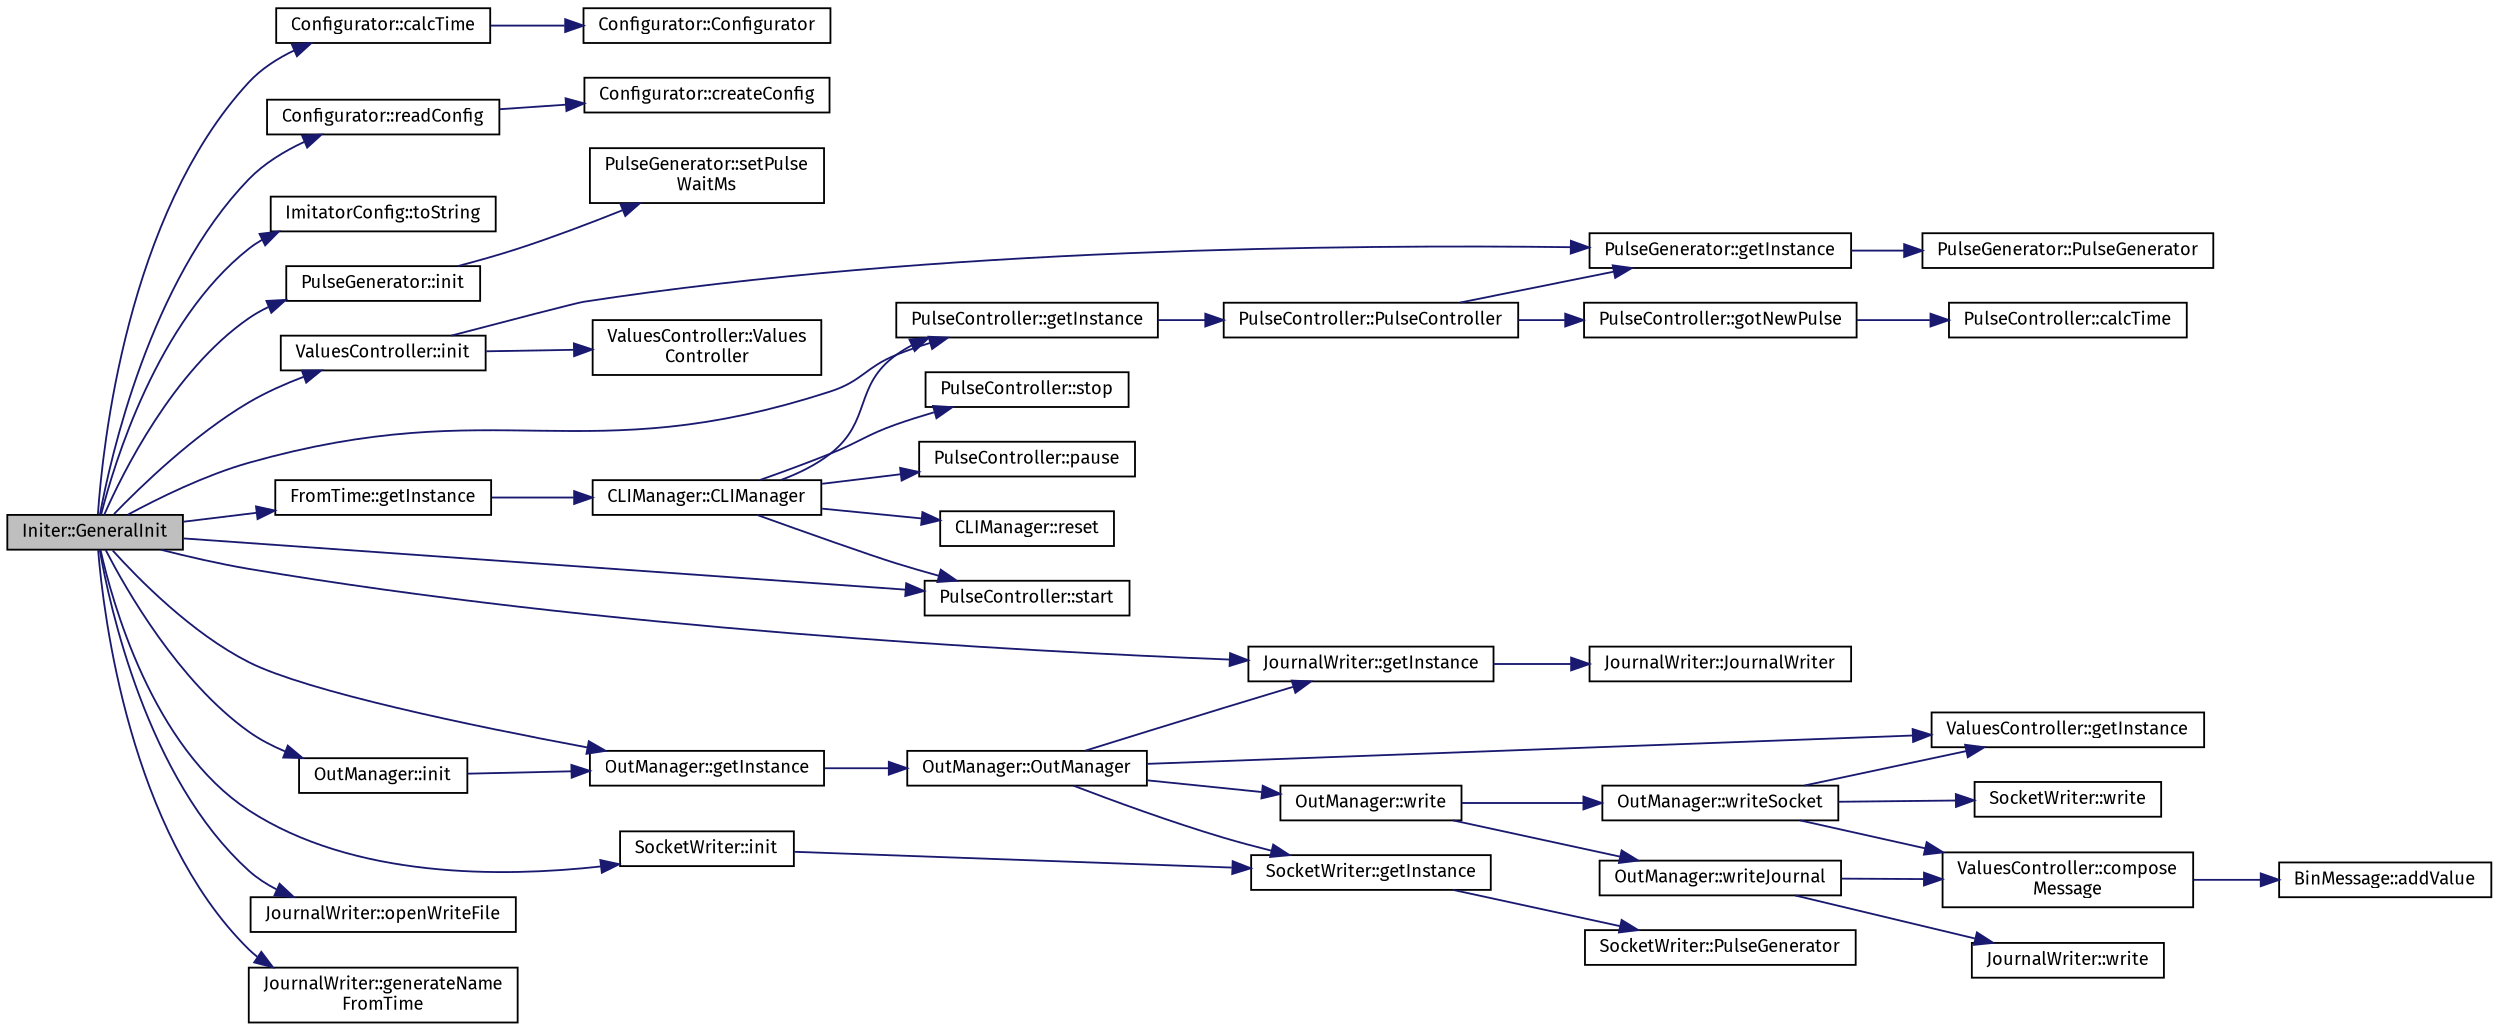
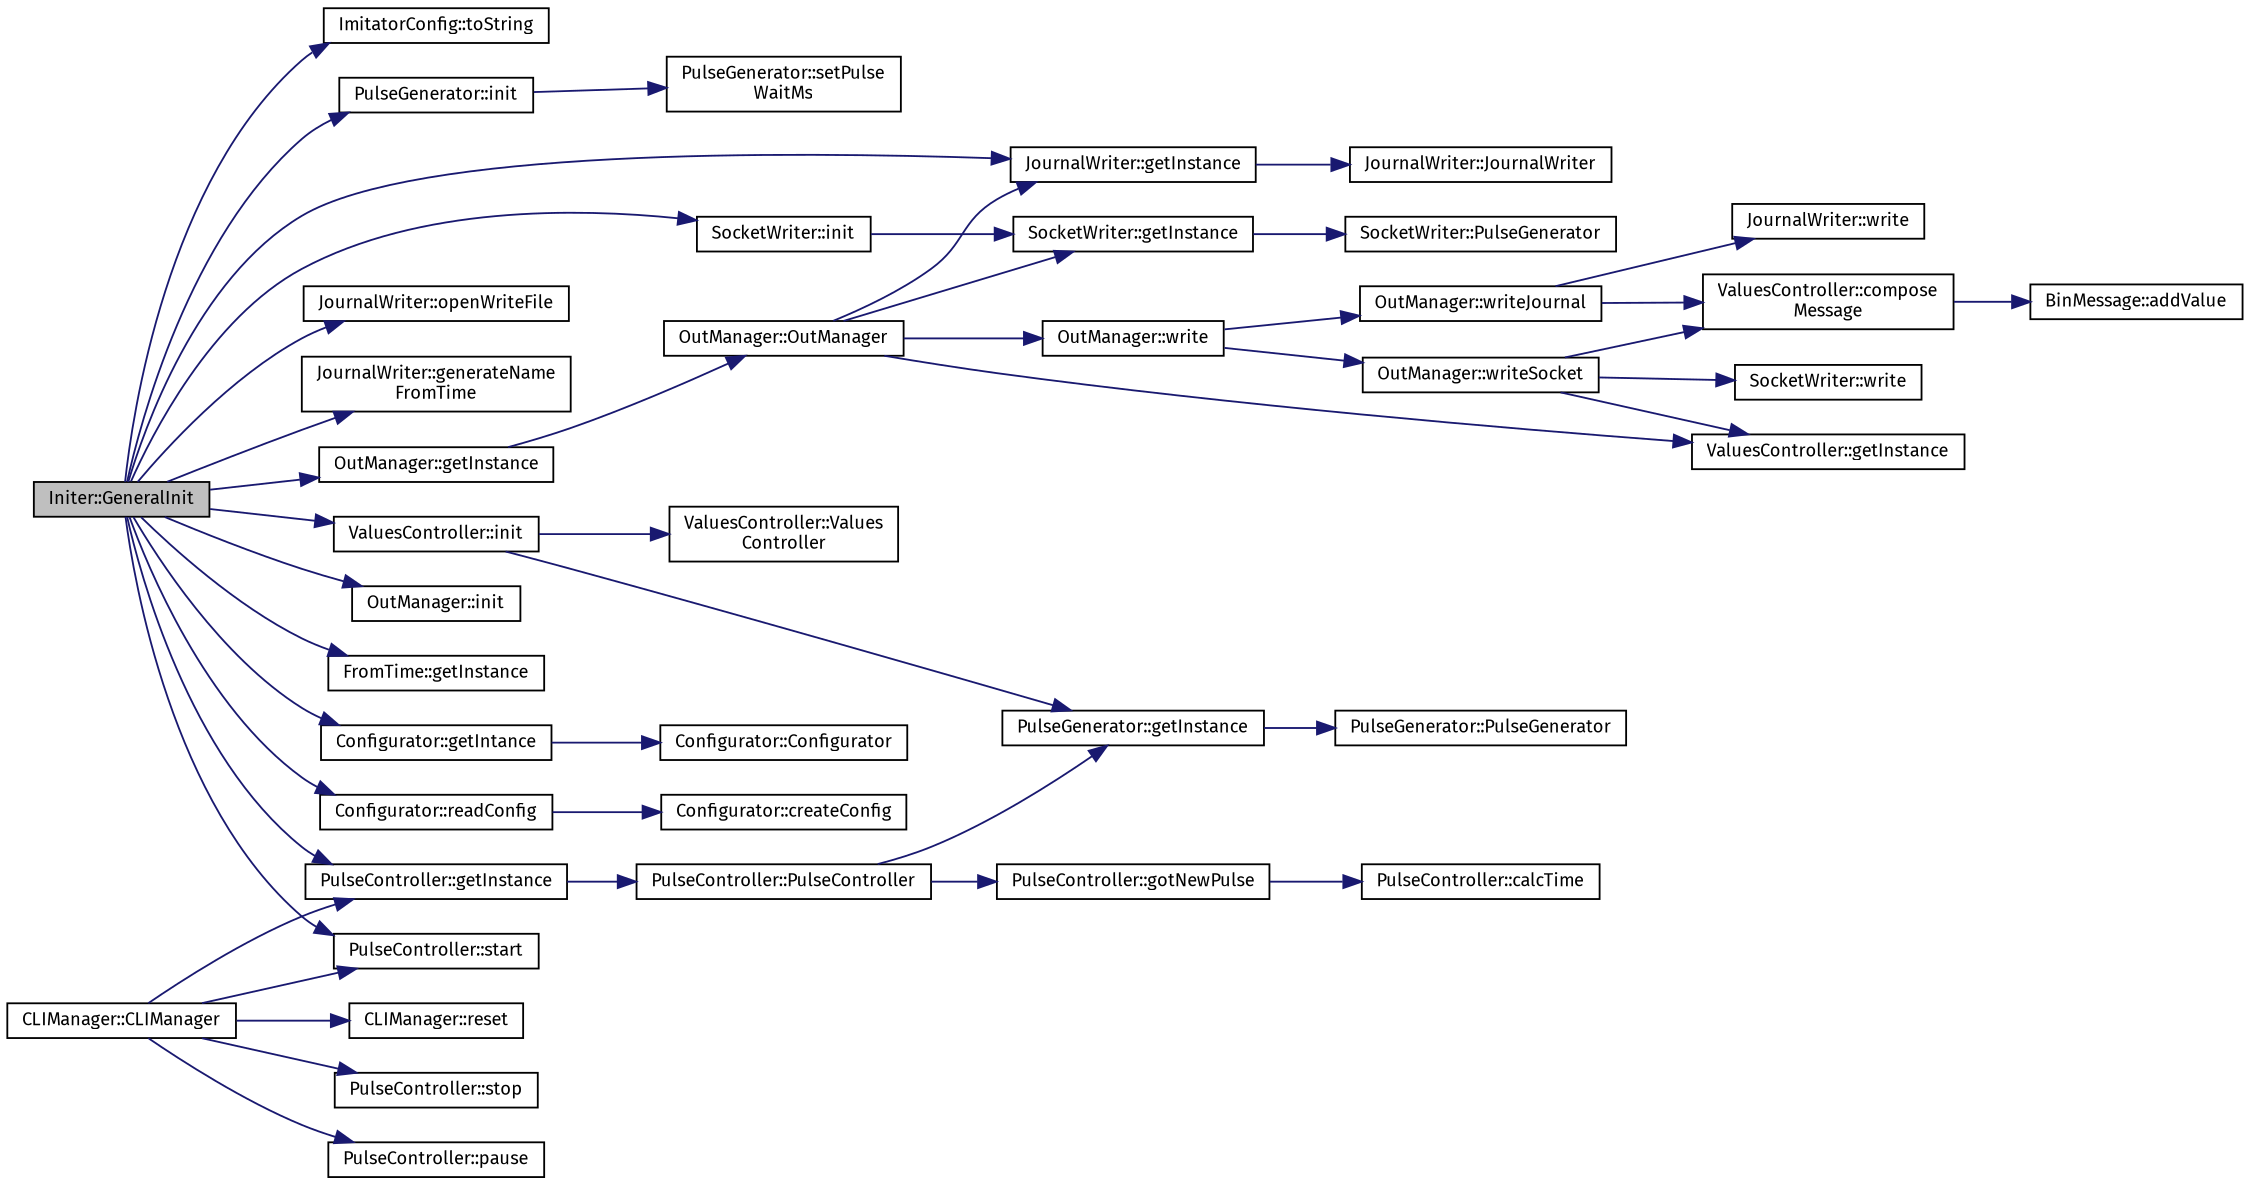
node "Configurator::calcTime": label "Configurator::calcTime" -> "Configurator::getIntance"
edge "FromTime::getInstance" -> "CLIManager::CLIManager": removed
edge "OutManager::init" -> "OutManager::getInstance": removed
